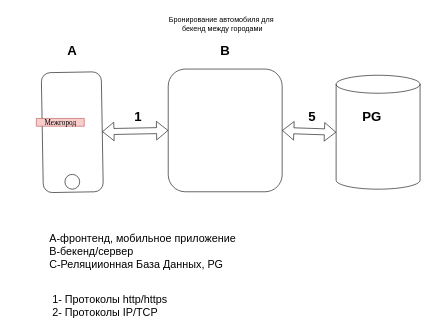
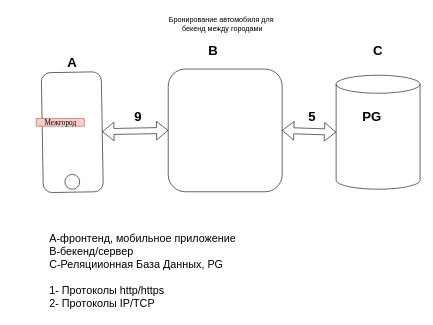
node "A": moved (72, 51) -> (72, 63)
node "B": moved (225, 51) -> (213, 51)
node "C": added
node "1": label "1" -> "9"
node "1- Протоколы http/https2- Протоколы IP/TCP": moved (168, 306) -> (165, 297)
